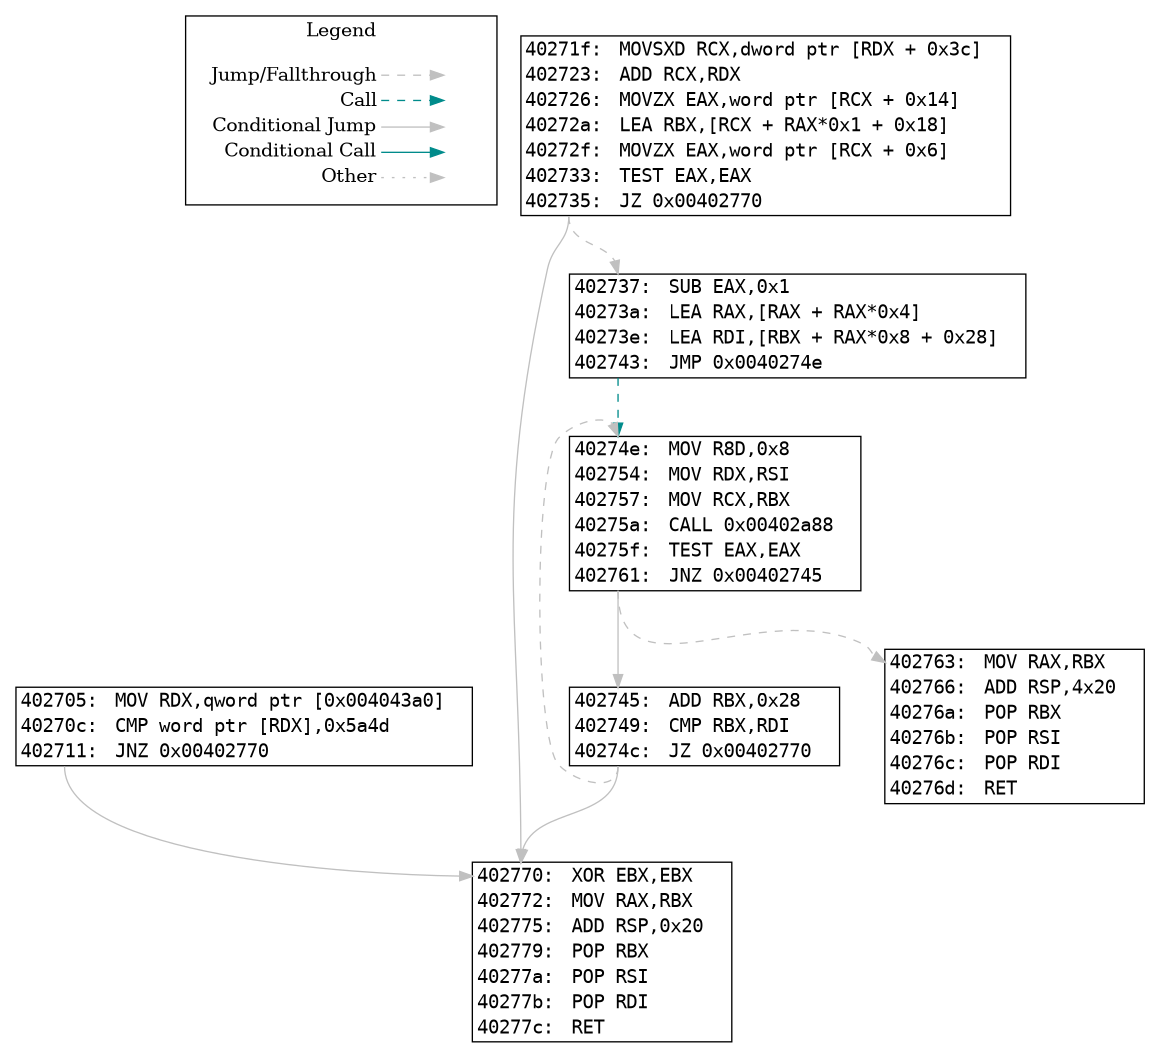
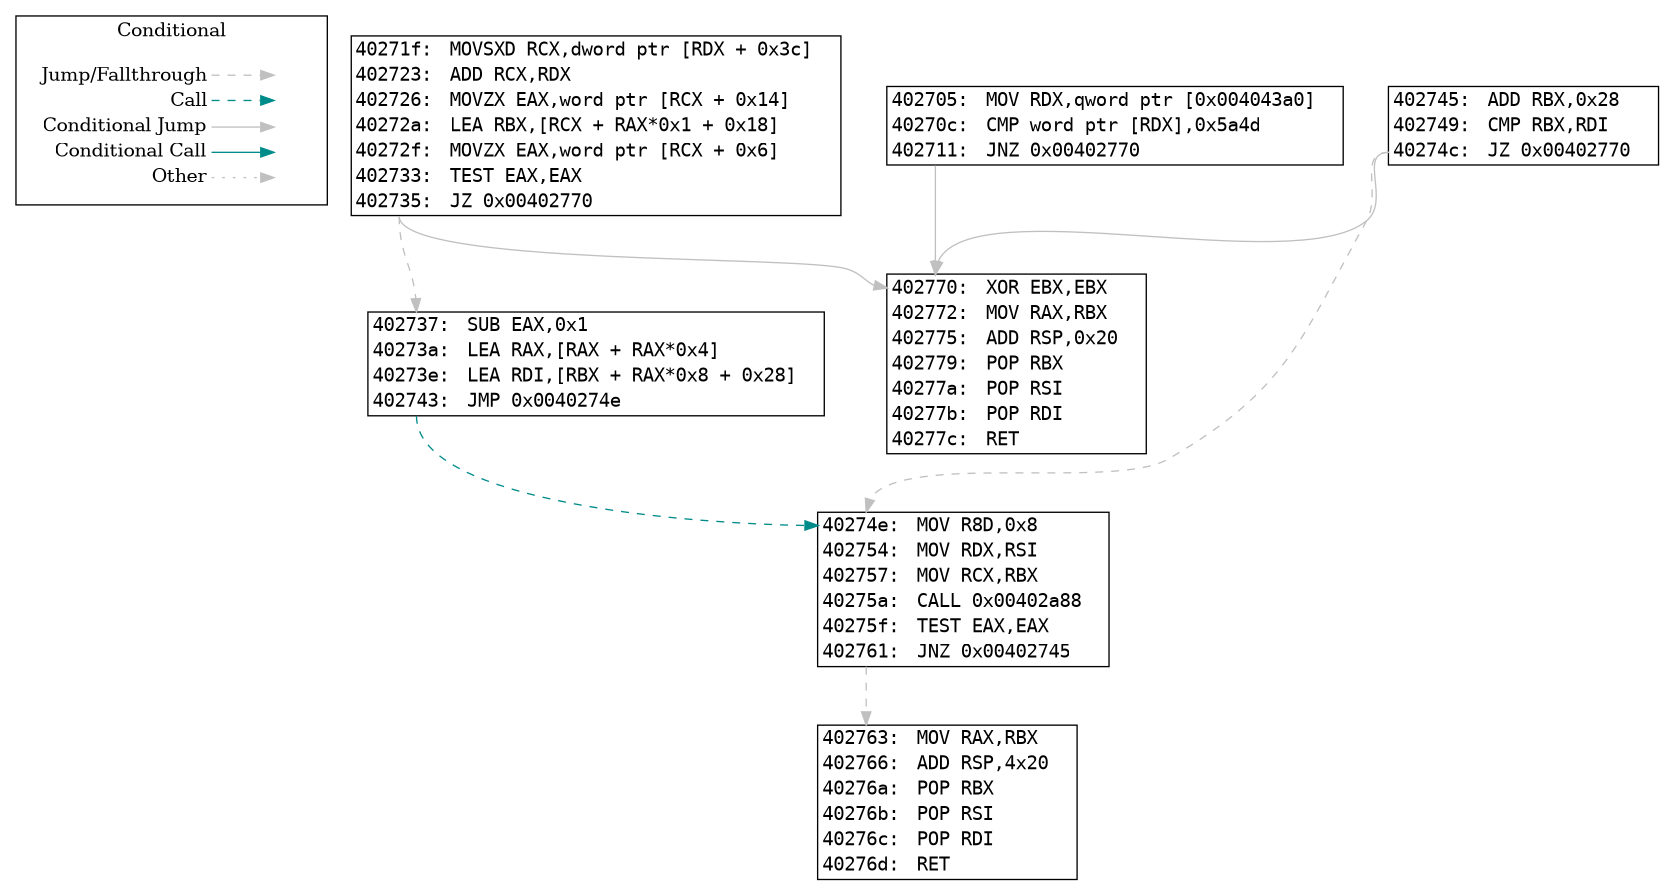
cluster "Legend": label "Legend" -> "Conditional"
edge "40274e:" -> "402745:": removed
